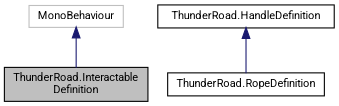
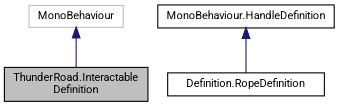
node "ThunderRoad.HandleDefinition": label "ThunderRoad.HandleDefinition" -> "MonoBehaviour.HandleDefinition"
node "ThunderRoad.RopeDefinition": label "ThunderRoad.RopeDefinition" -> "Definition.RopeDefinition"
